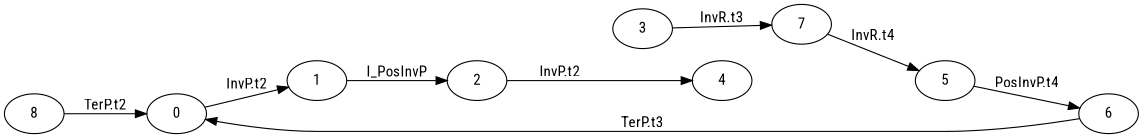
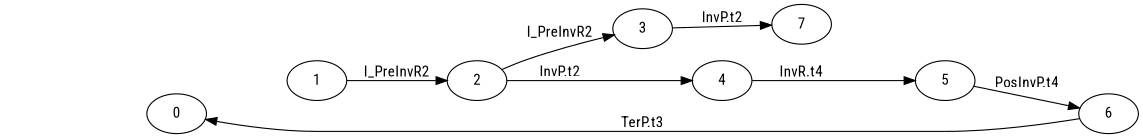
edge "3" -> "7": label "InvR.t3" -> "InvP.t2"
edge "7" -> "5": now "4" -> "5"
edge "2" -> "3": added, label "I_PreInvR2"
edge "1" -> "2": label "I_PosInvP" -> "I_PreInvR2"
edge "0" -> "1": removed, label "InvP.t2"
node "8": removed
